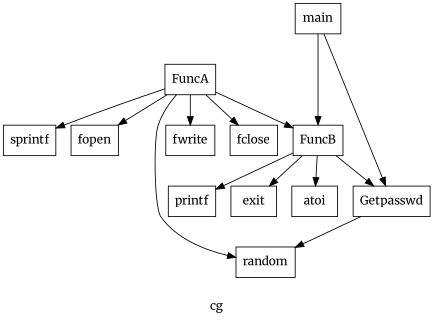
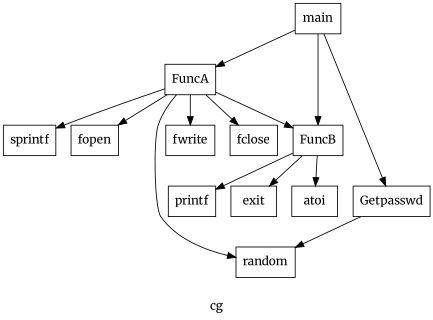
edge "main" -> "FuncA": added
edge "FuncB" -> "Getpasswd": removed
